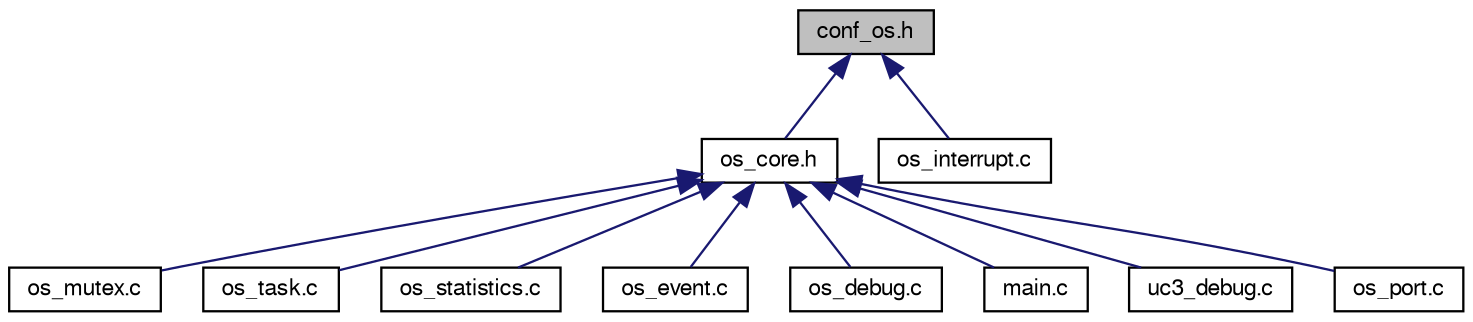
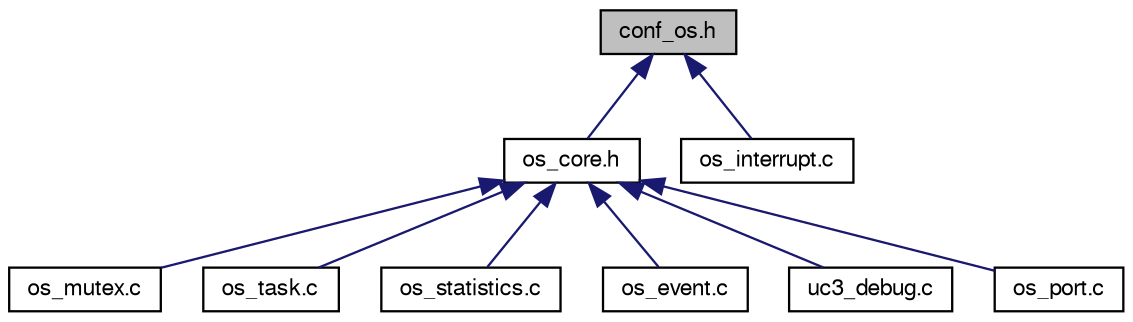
node "os_debug.c": removed
node "main.c": removed
